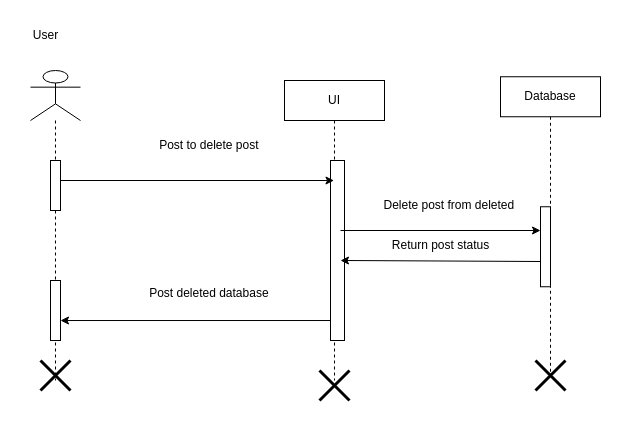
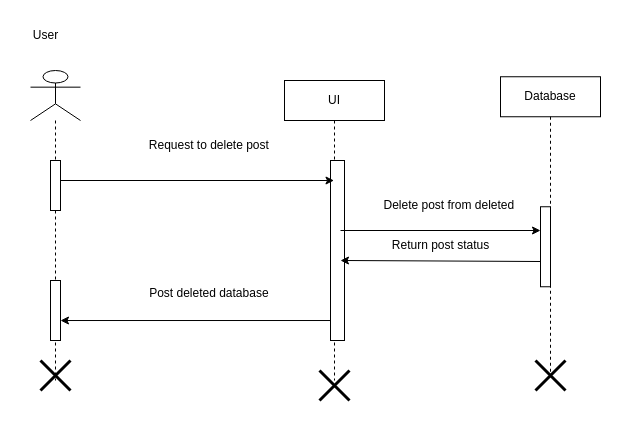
node "Post to delete post": label "Post to delete post" -> "Request to delete post"
